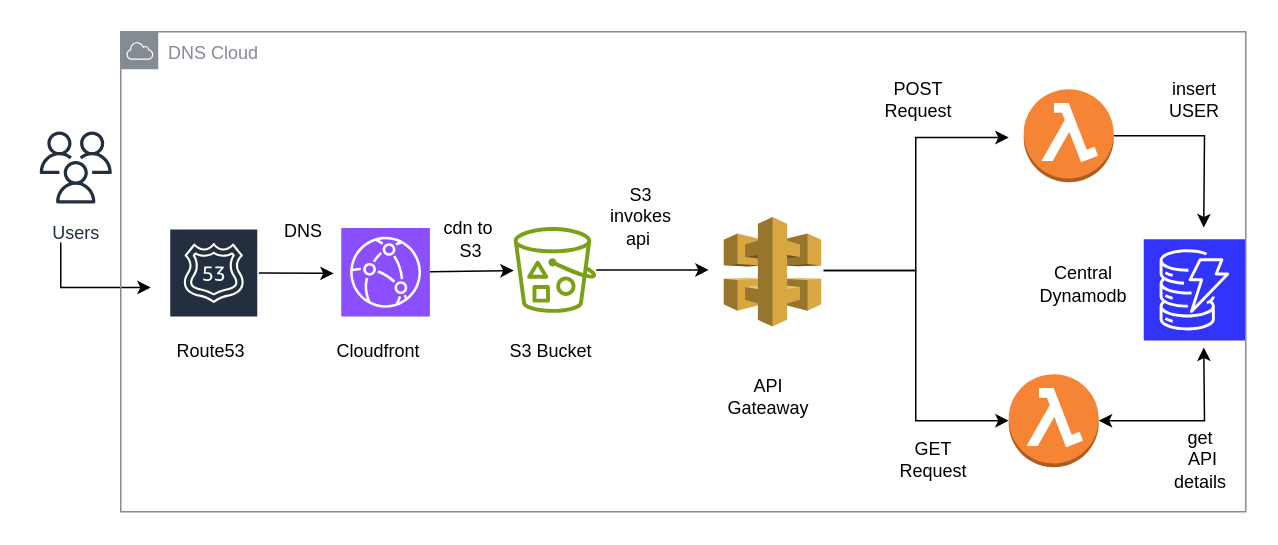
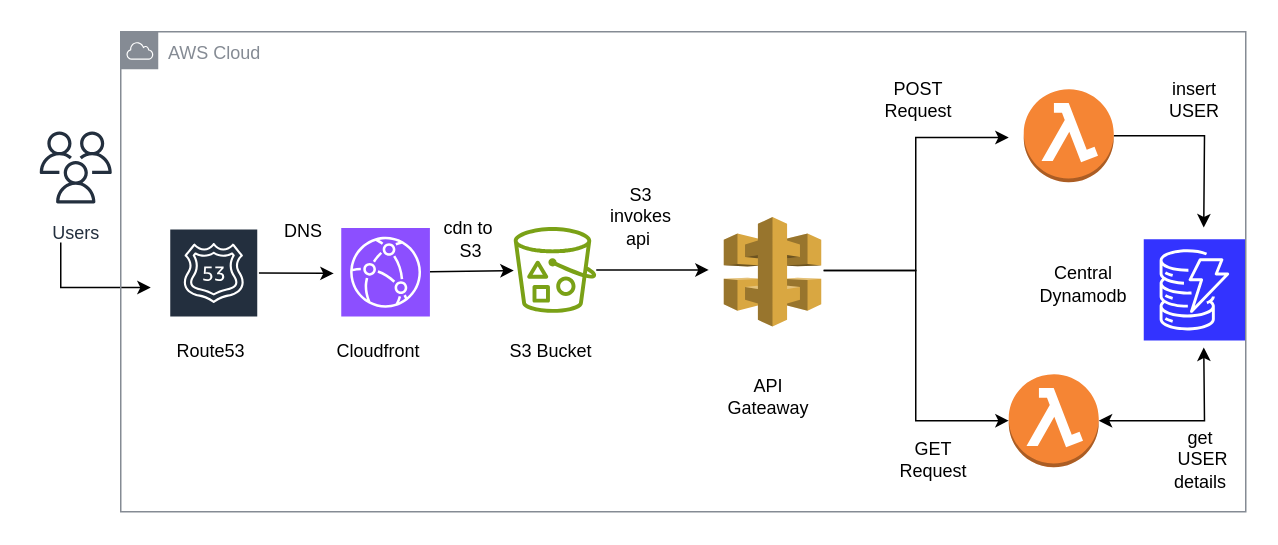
node "DNS Cloud": label "DNS Cloud" -> "AWS Cloud"
node "get API details": label "get API details" -> "get USER details"
